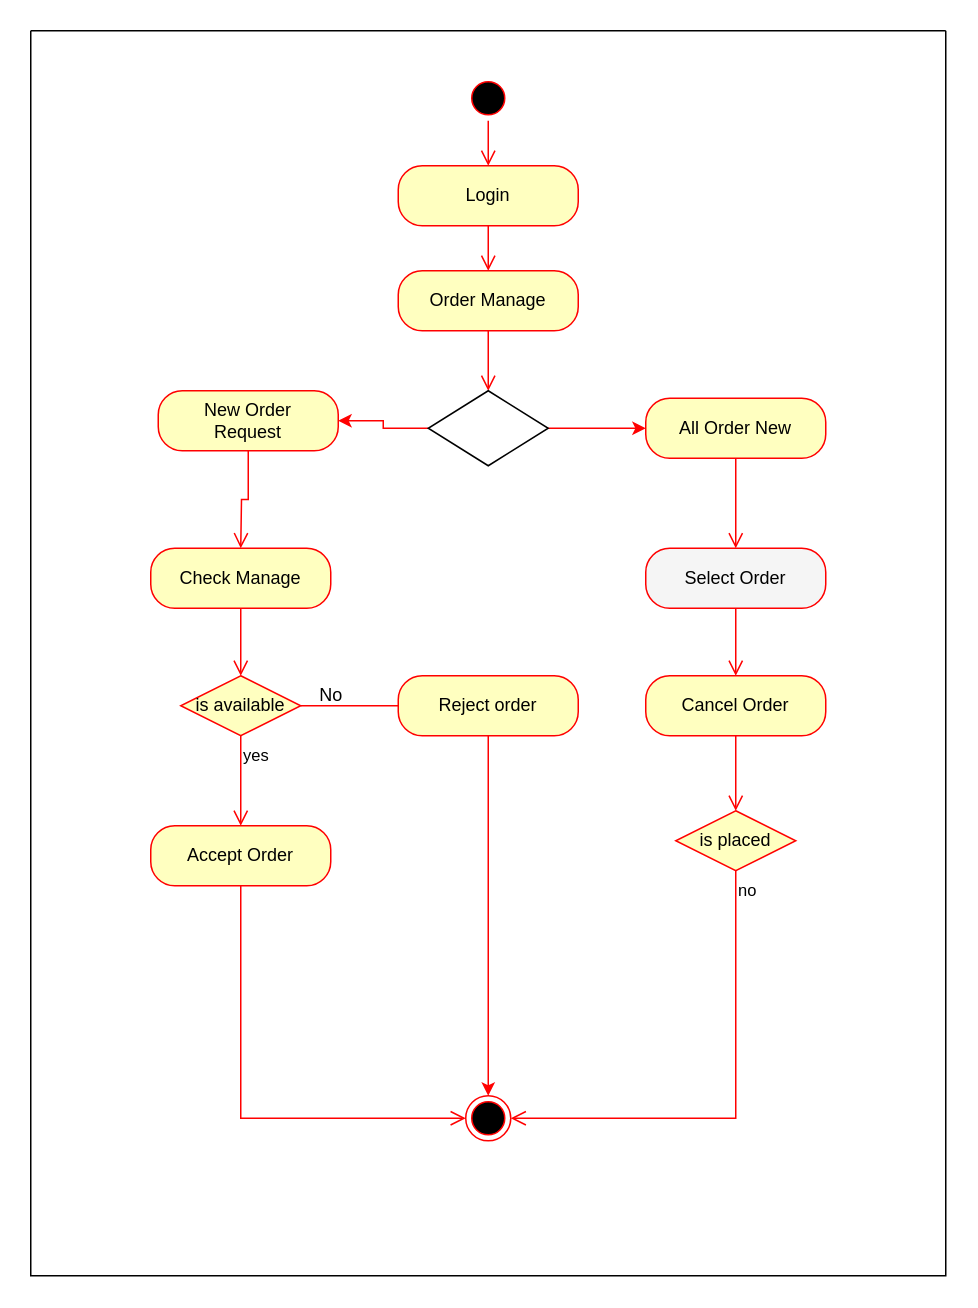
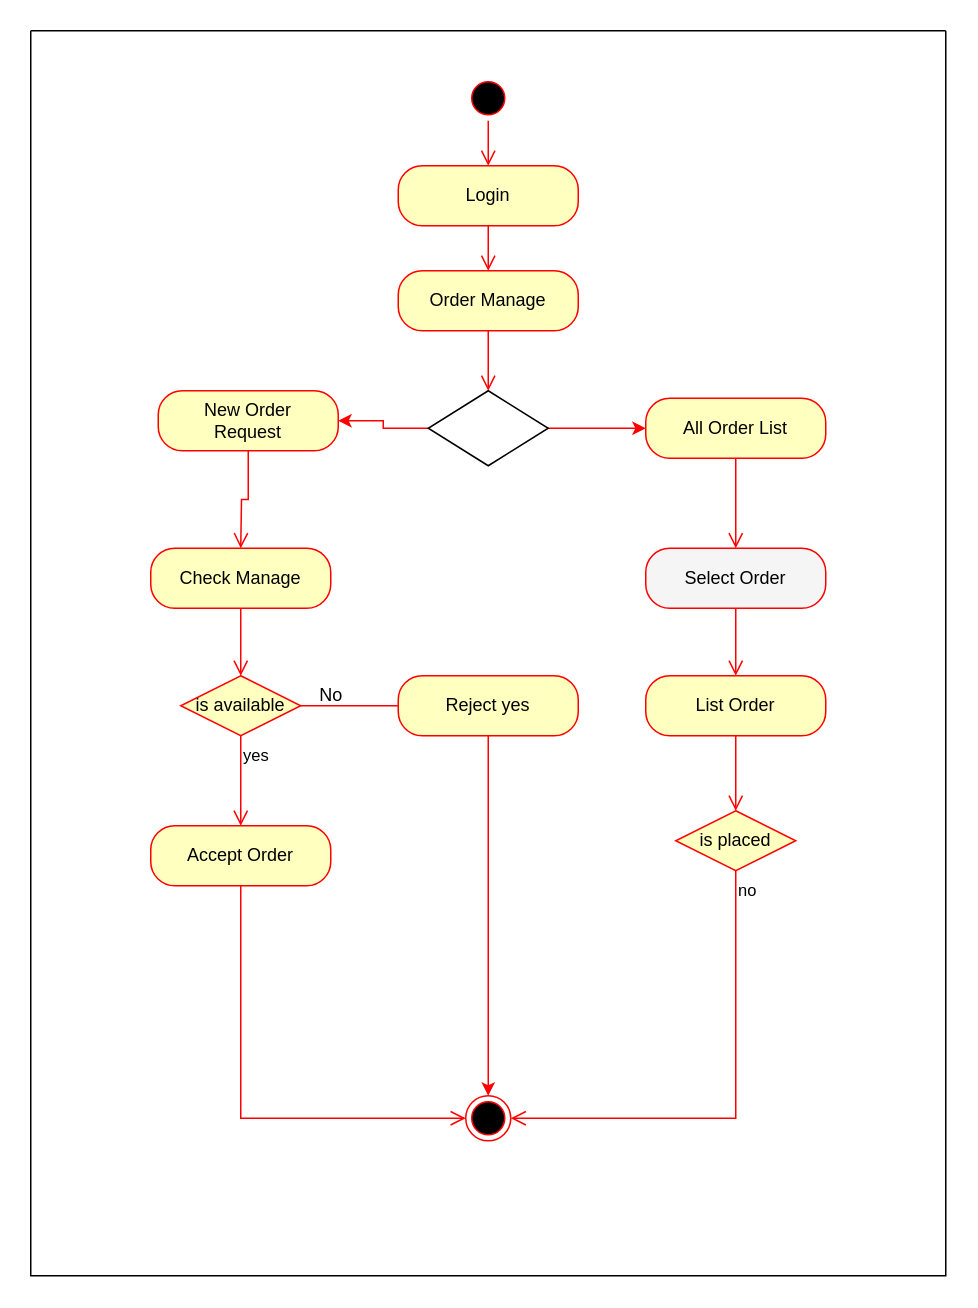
node "All Order New": label "All Order New" -> "All Order List"
node "Reject order": label "Reject order" -> "Reject yes"
node "Cancel Order": label "Cancel Order" -> "List Order"
